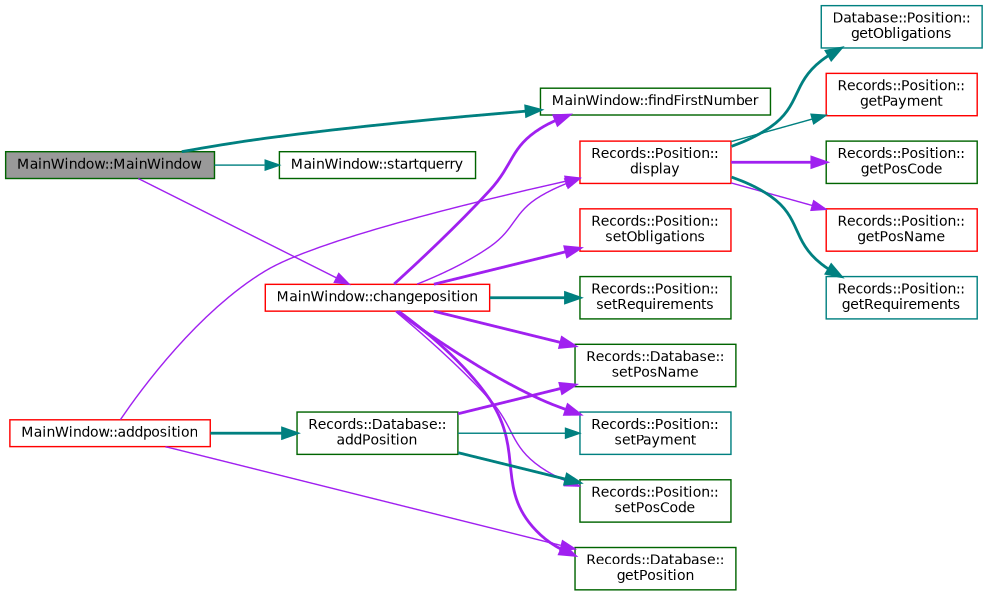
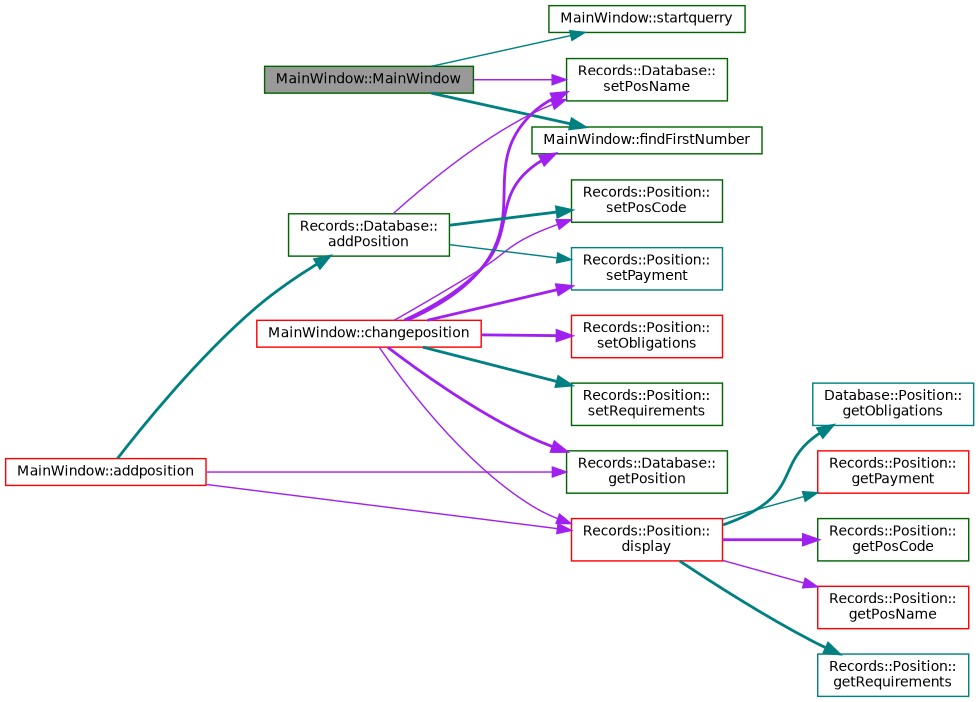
edge "MainWindow::MainWindow" -> "MainWindow::changeposition": now "MainWindow::MainWindow" -> "Records::Database:: setPosName"
edge "Records::Database:: addPosition" -> "Records::Database:: setPosName": style bold -> solid
